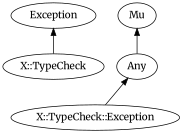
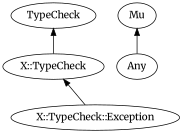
node "Exception": label "Exception" -> "TypeCheck"
edge "X::TypeCheck::Exception" -> "Any": now "X::TypeCheck::Exception" -> "X::TypeCheck"
